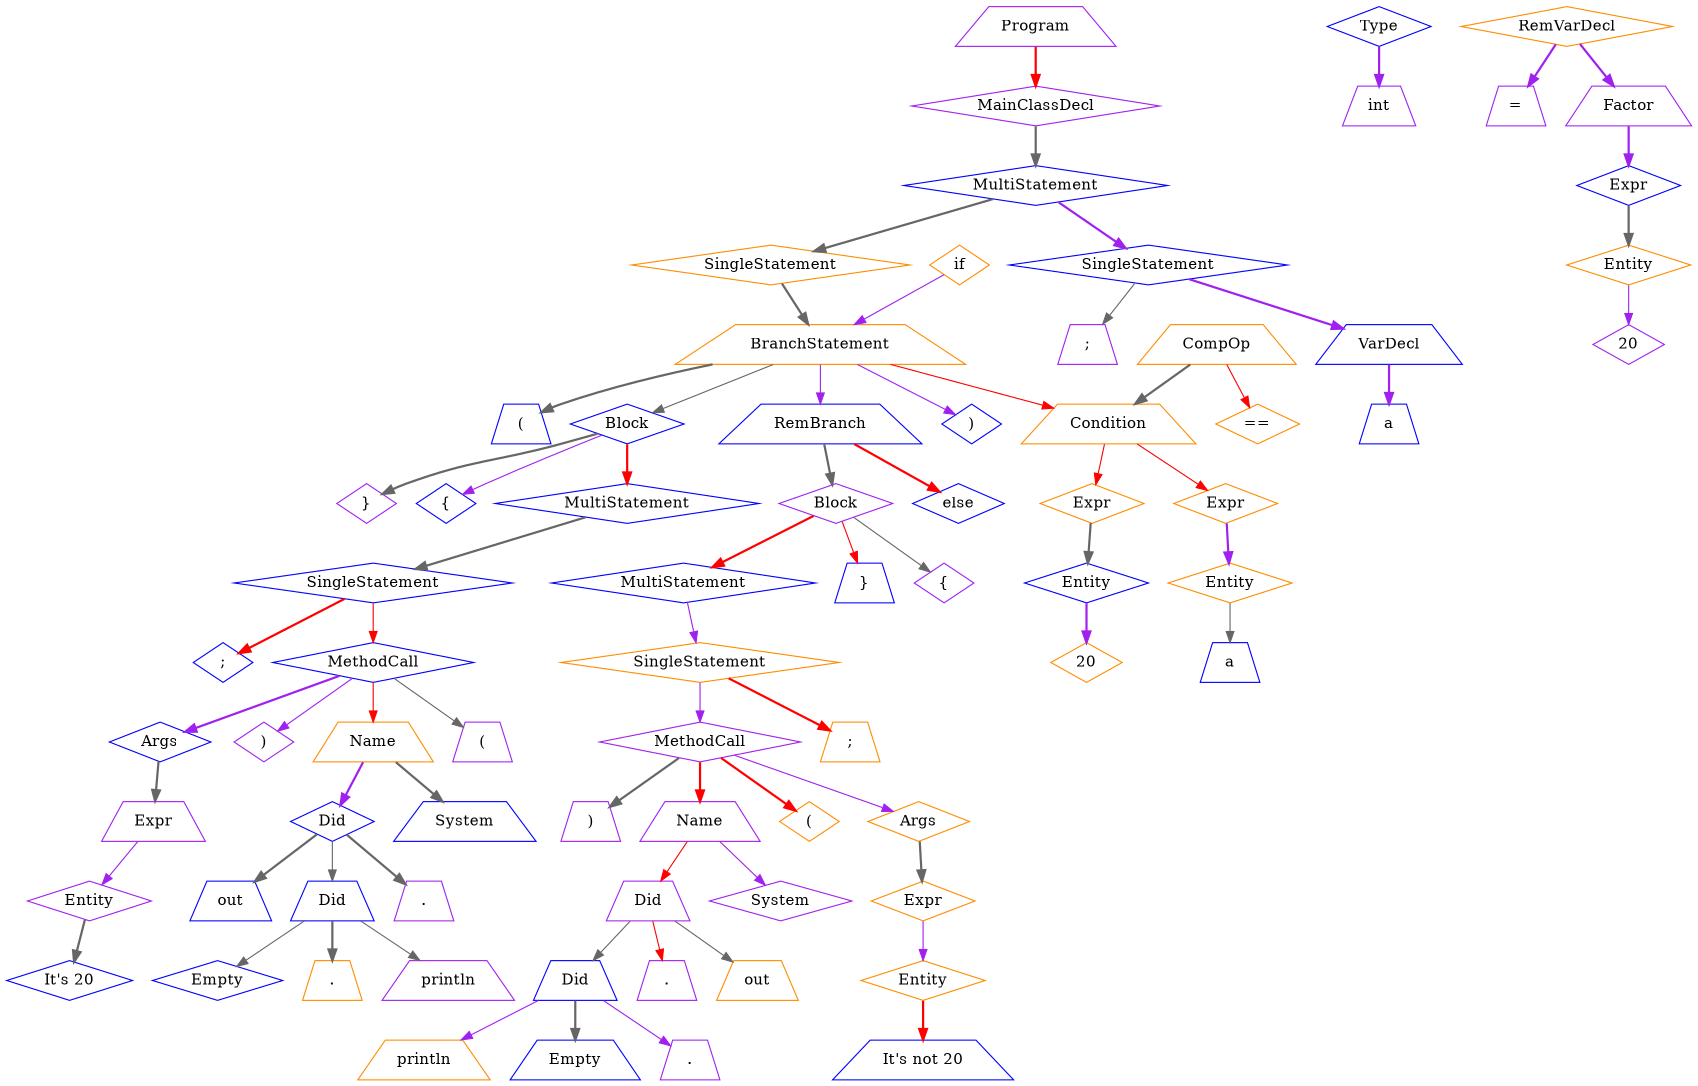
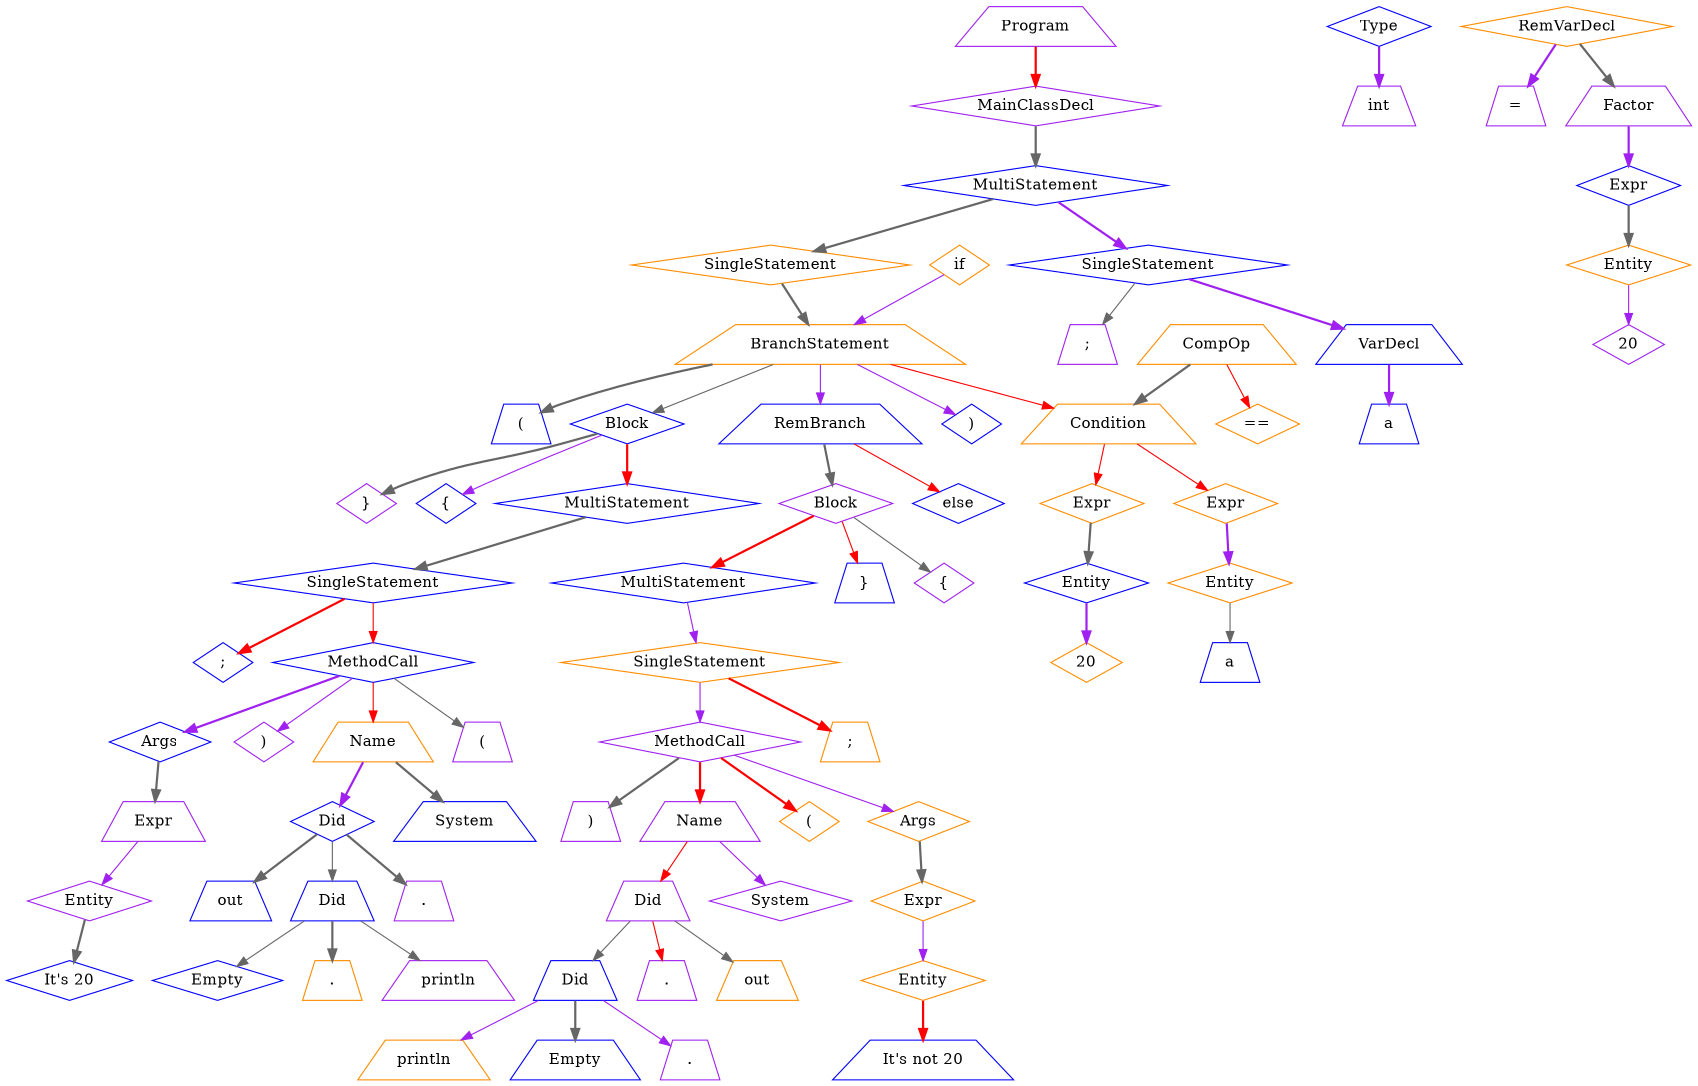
edge "RemVarDecl" -> "Factor": color purple -> gray40
edge "RemBranch" -> "else": style bold -> solid
